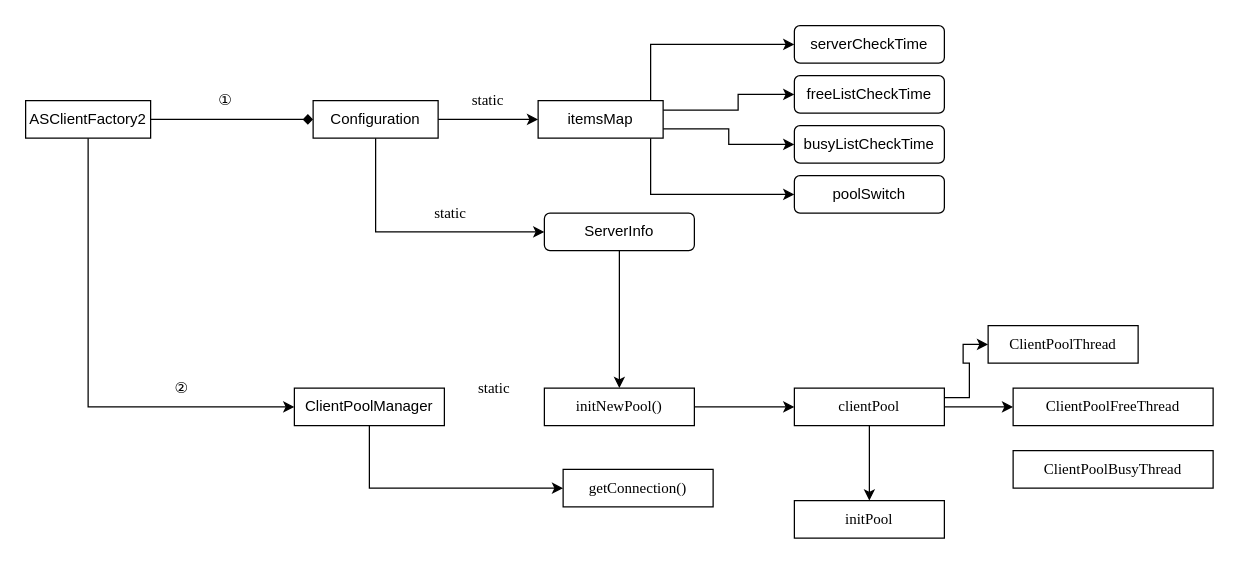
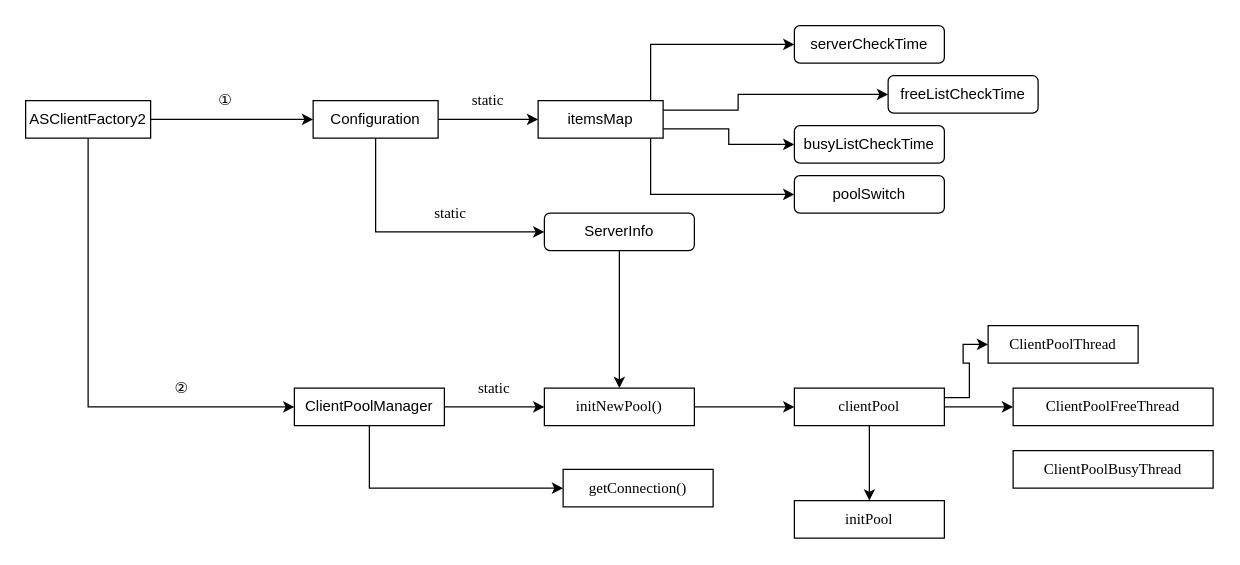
node "freeListCheckTime": moved (869, 94) -> (963, 94)
edge "ASClientFactory2" -> "Configuration": arrowhead diamond -> classic
edge "ClientPoolManager" -> "initNewPool()": added
